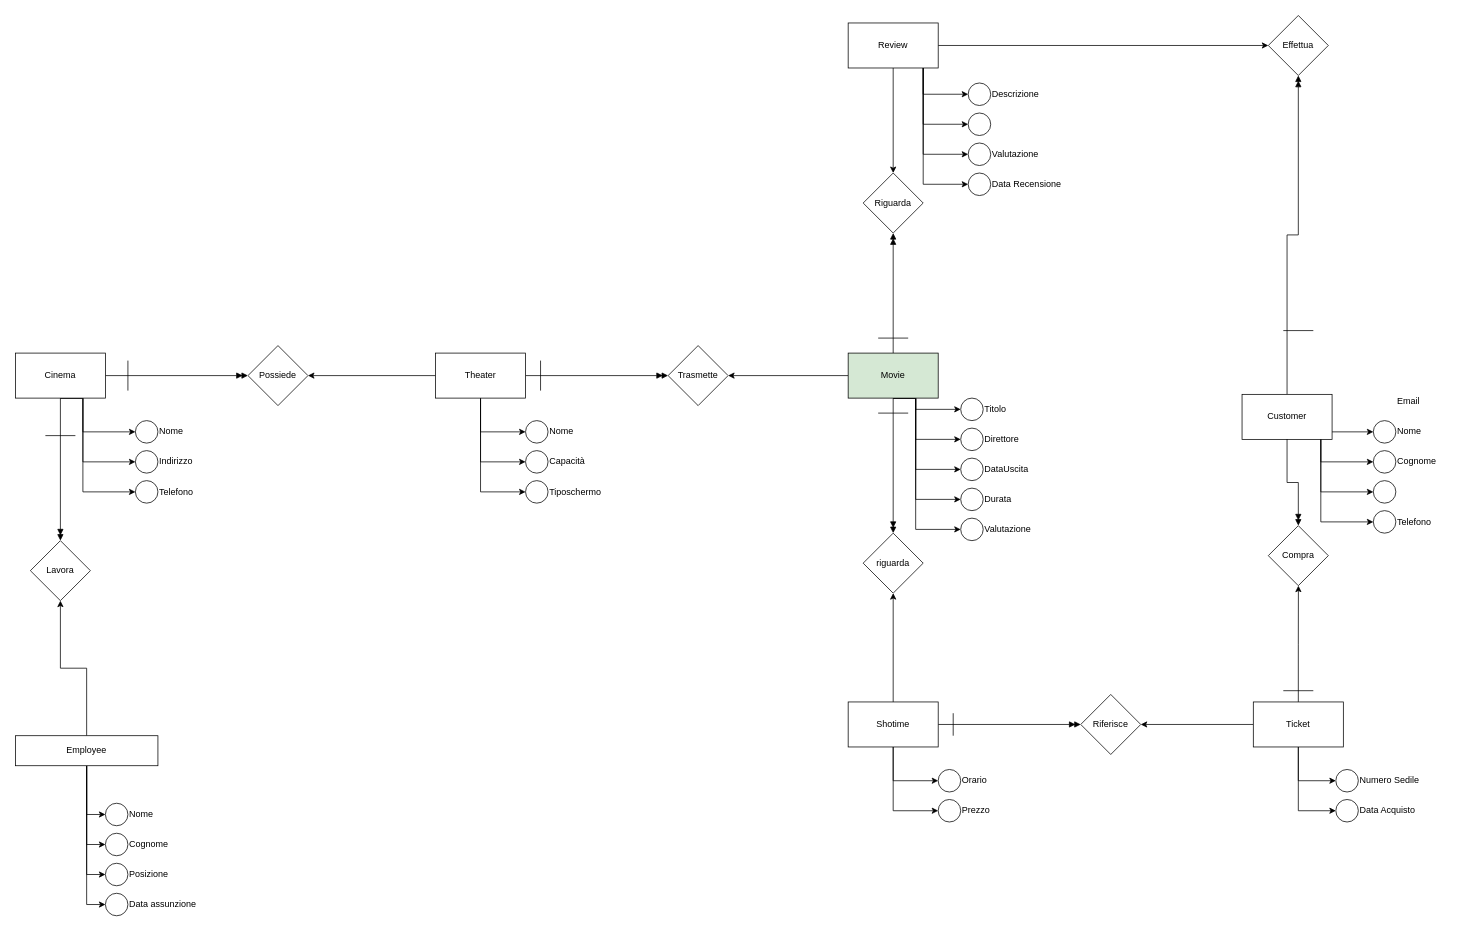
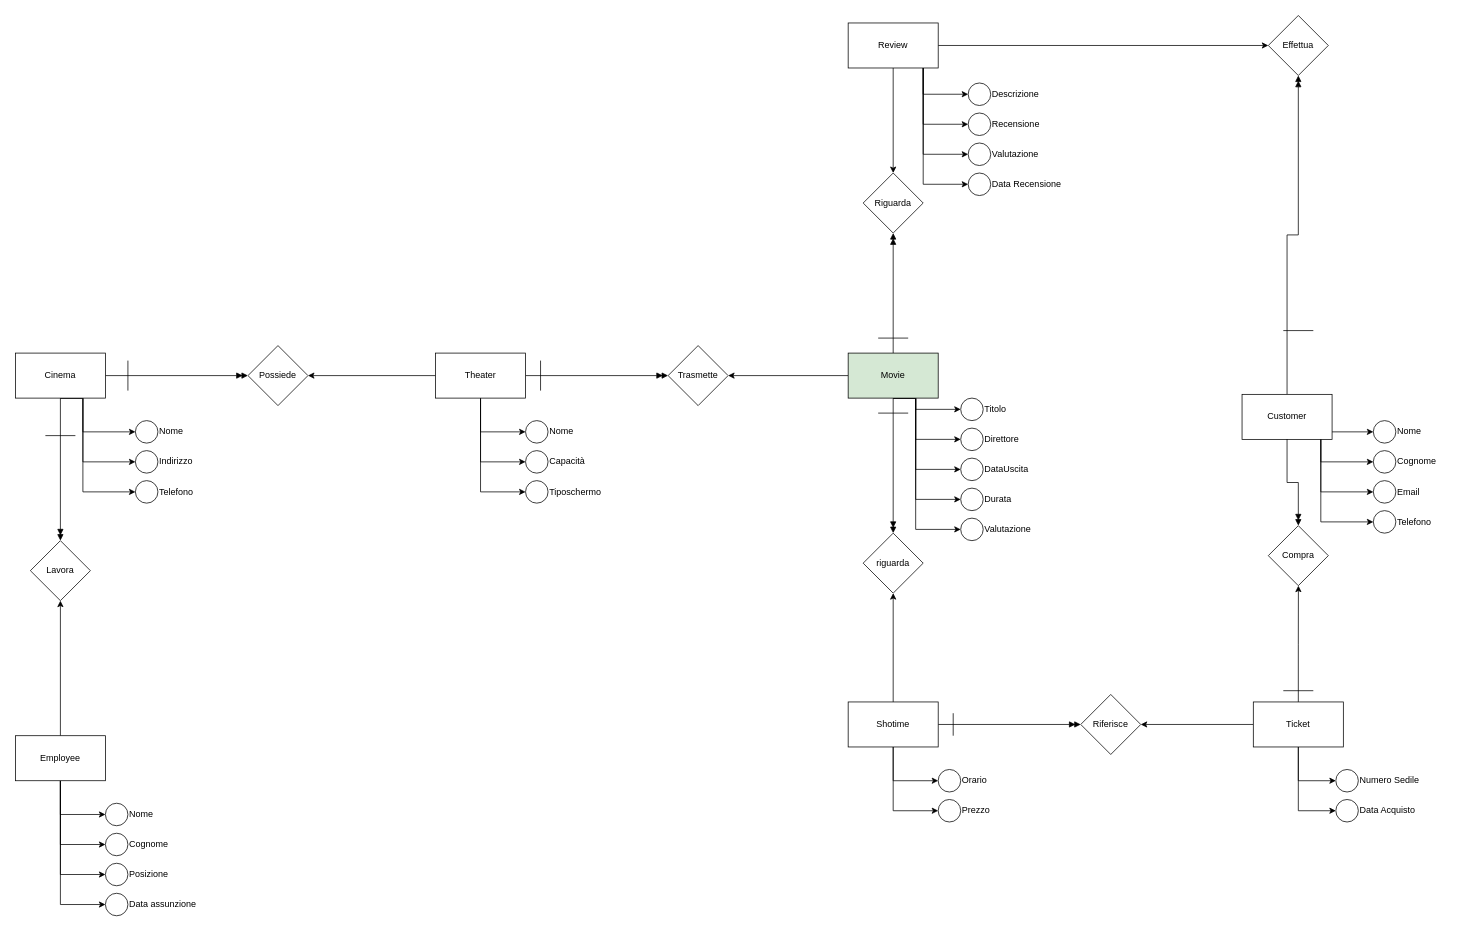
node "Recensione": added
node "Email": moved (1425, 402) -> (1425, 492)
node "Employee": size 143x30 -> 90x45
